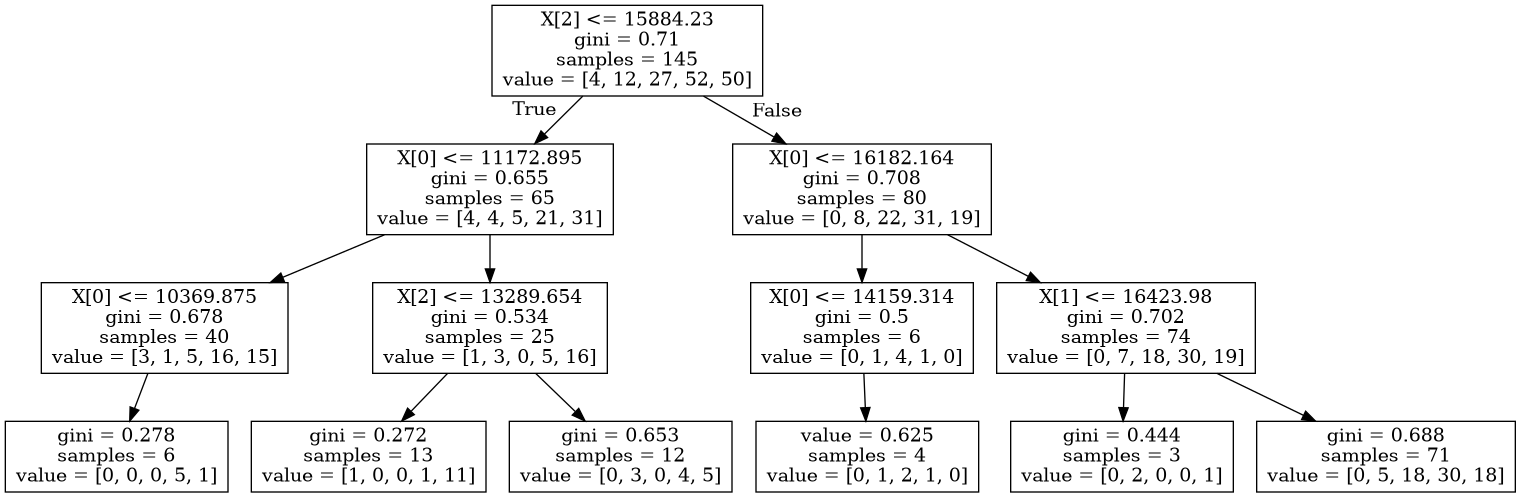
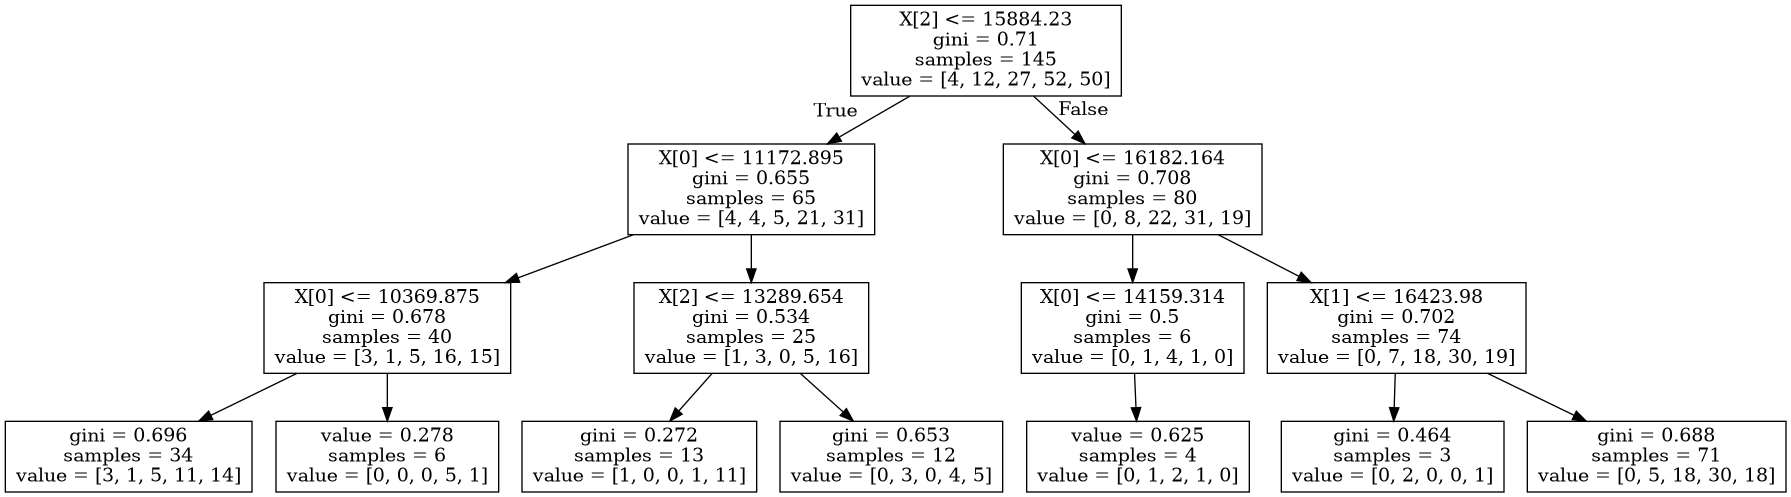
node "gini = 0.278 samples = 6 value = [0, 0, 0, 5, 1]": label "gini = 0.278 samples = 6 value = [0, 0, 0, 5, 1]" -> "value = 0.278 samples = 6 value = [0, 0, 0, 5, 1]"
node "gini = 0.696 samples = 34 value = [3, 1, 5, 11, 14]": added
node "gini = 0.444 samples = 3 value = [0, 2, 0, 0, 1]": label "gini = 0.444 samples = 3 value = [0, 2, 0, 0, 1]" -> "gini = 0.464 samples = 3 value = [0, 2, 0, 0, 1]"
